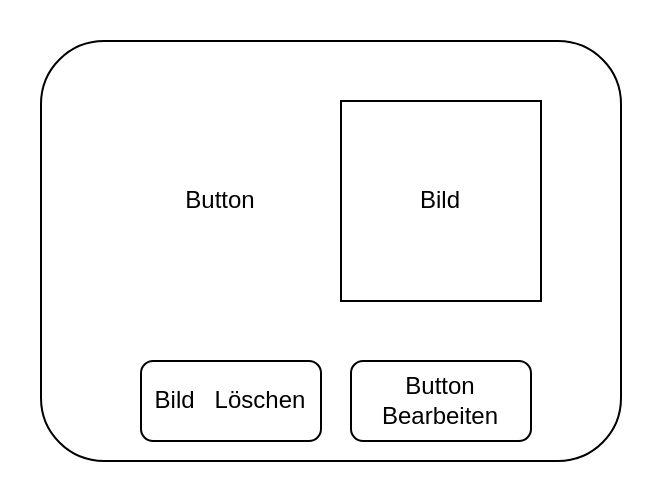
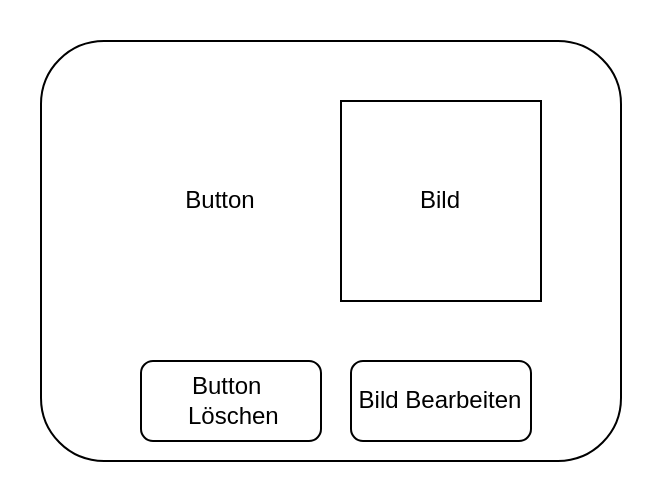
node "Bild Löschen": label "Bild Löschen" -> "Button Löschen"
node "Button Bearbeiten": label "Button Bearbeiten" -> "Bild Bearbeiten"
